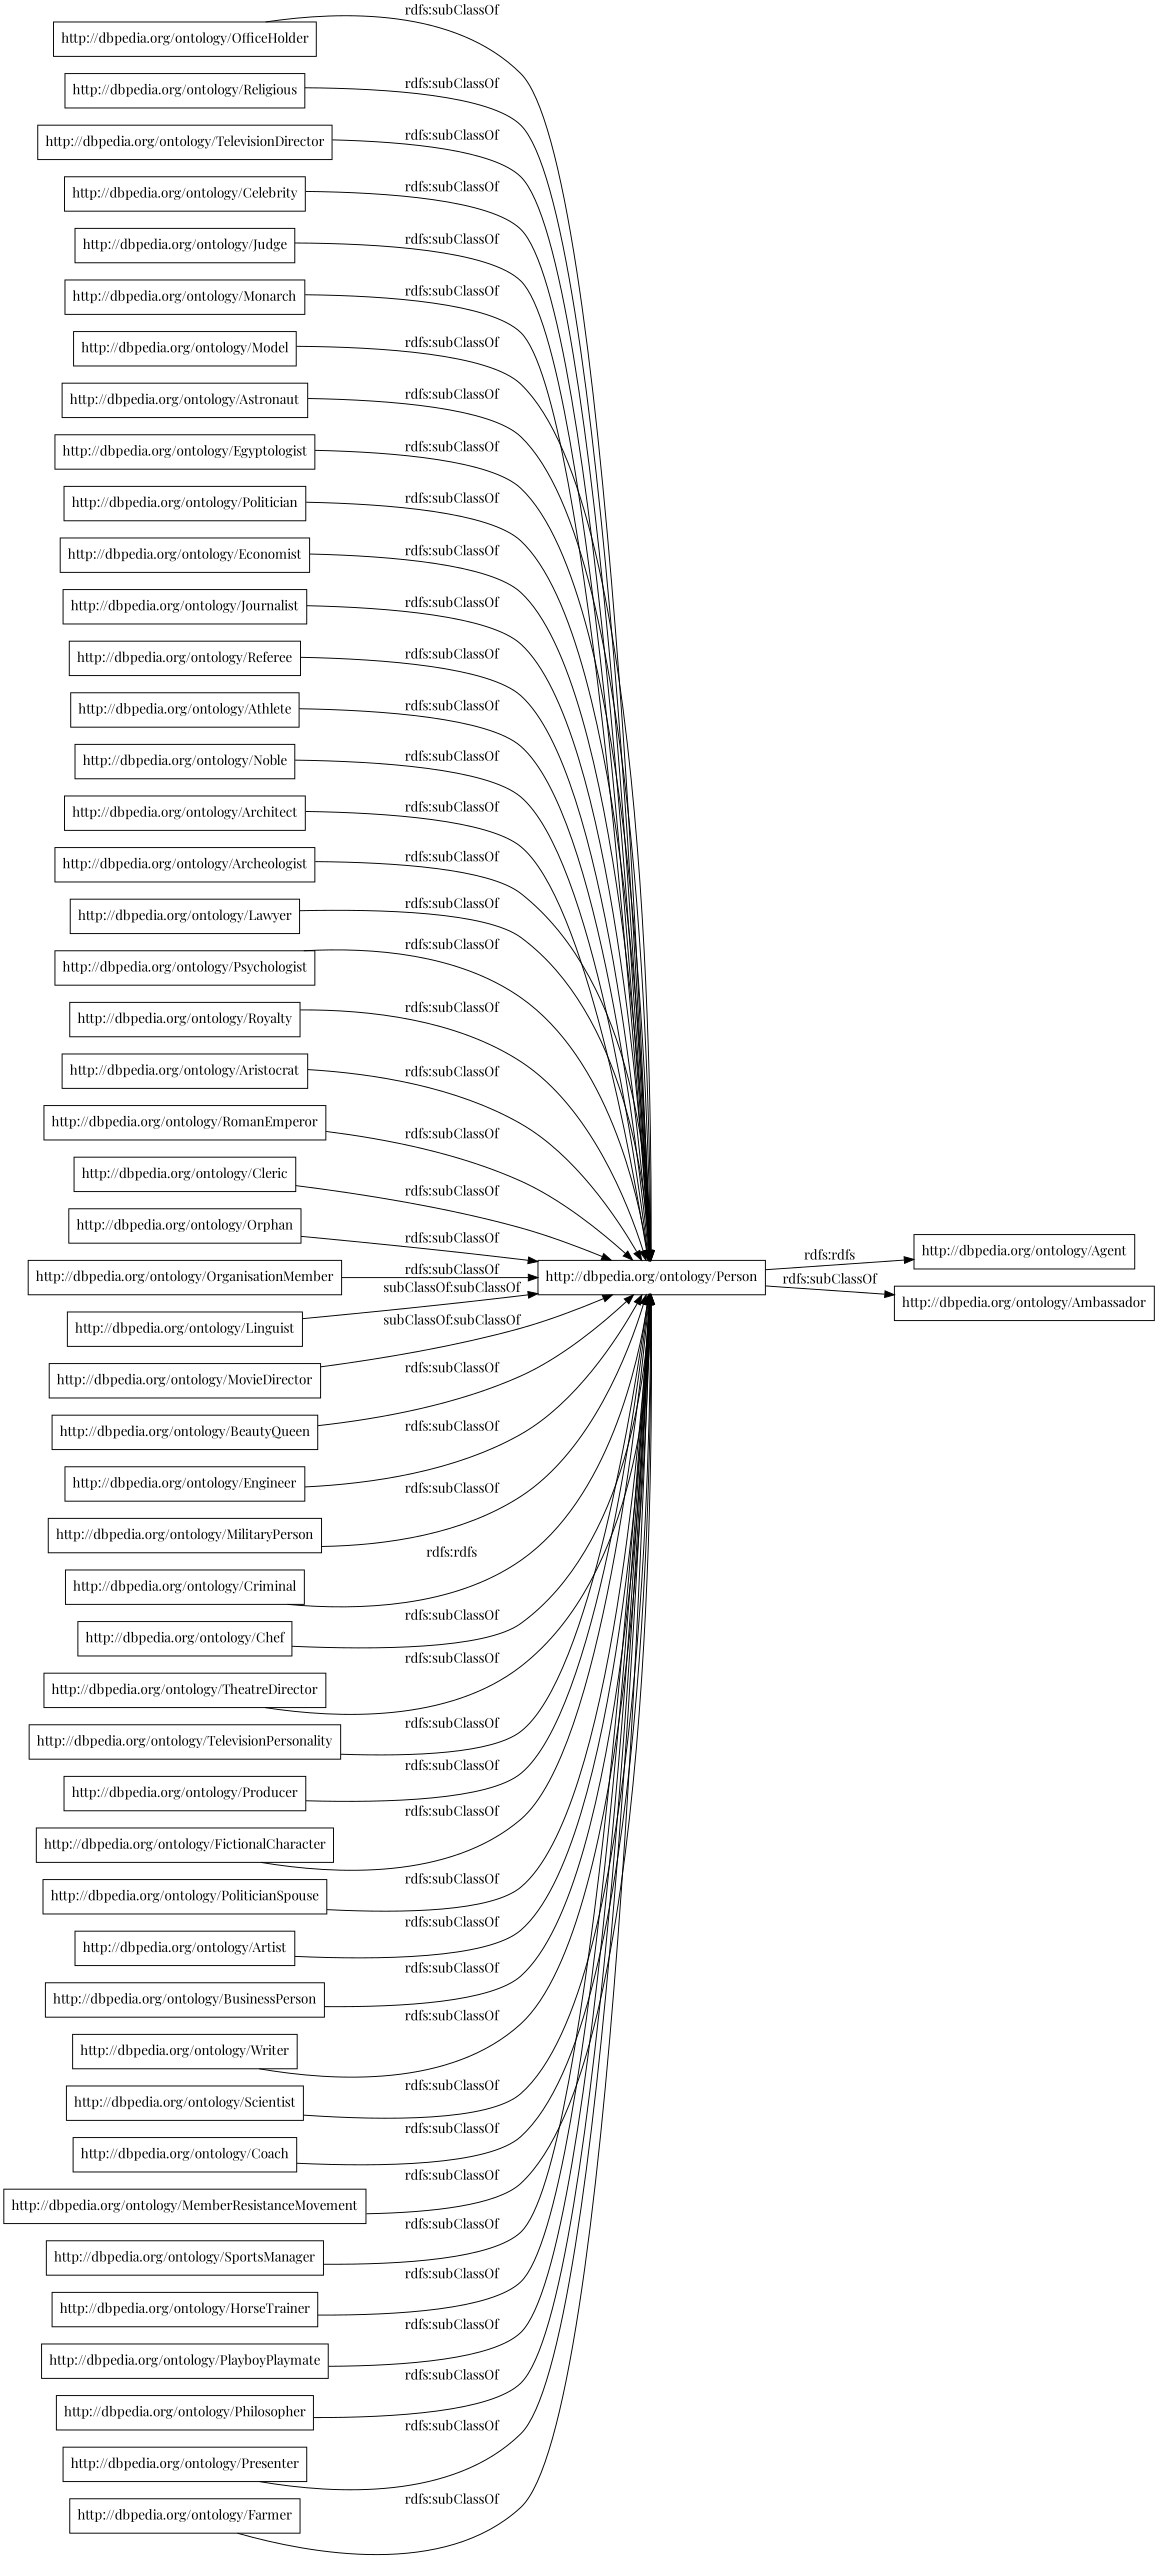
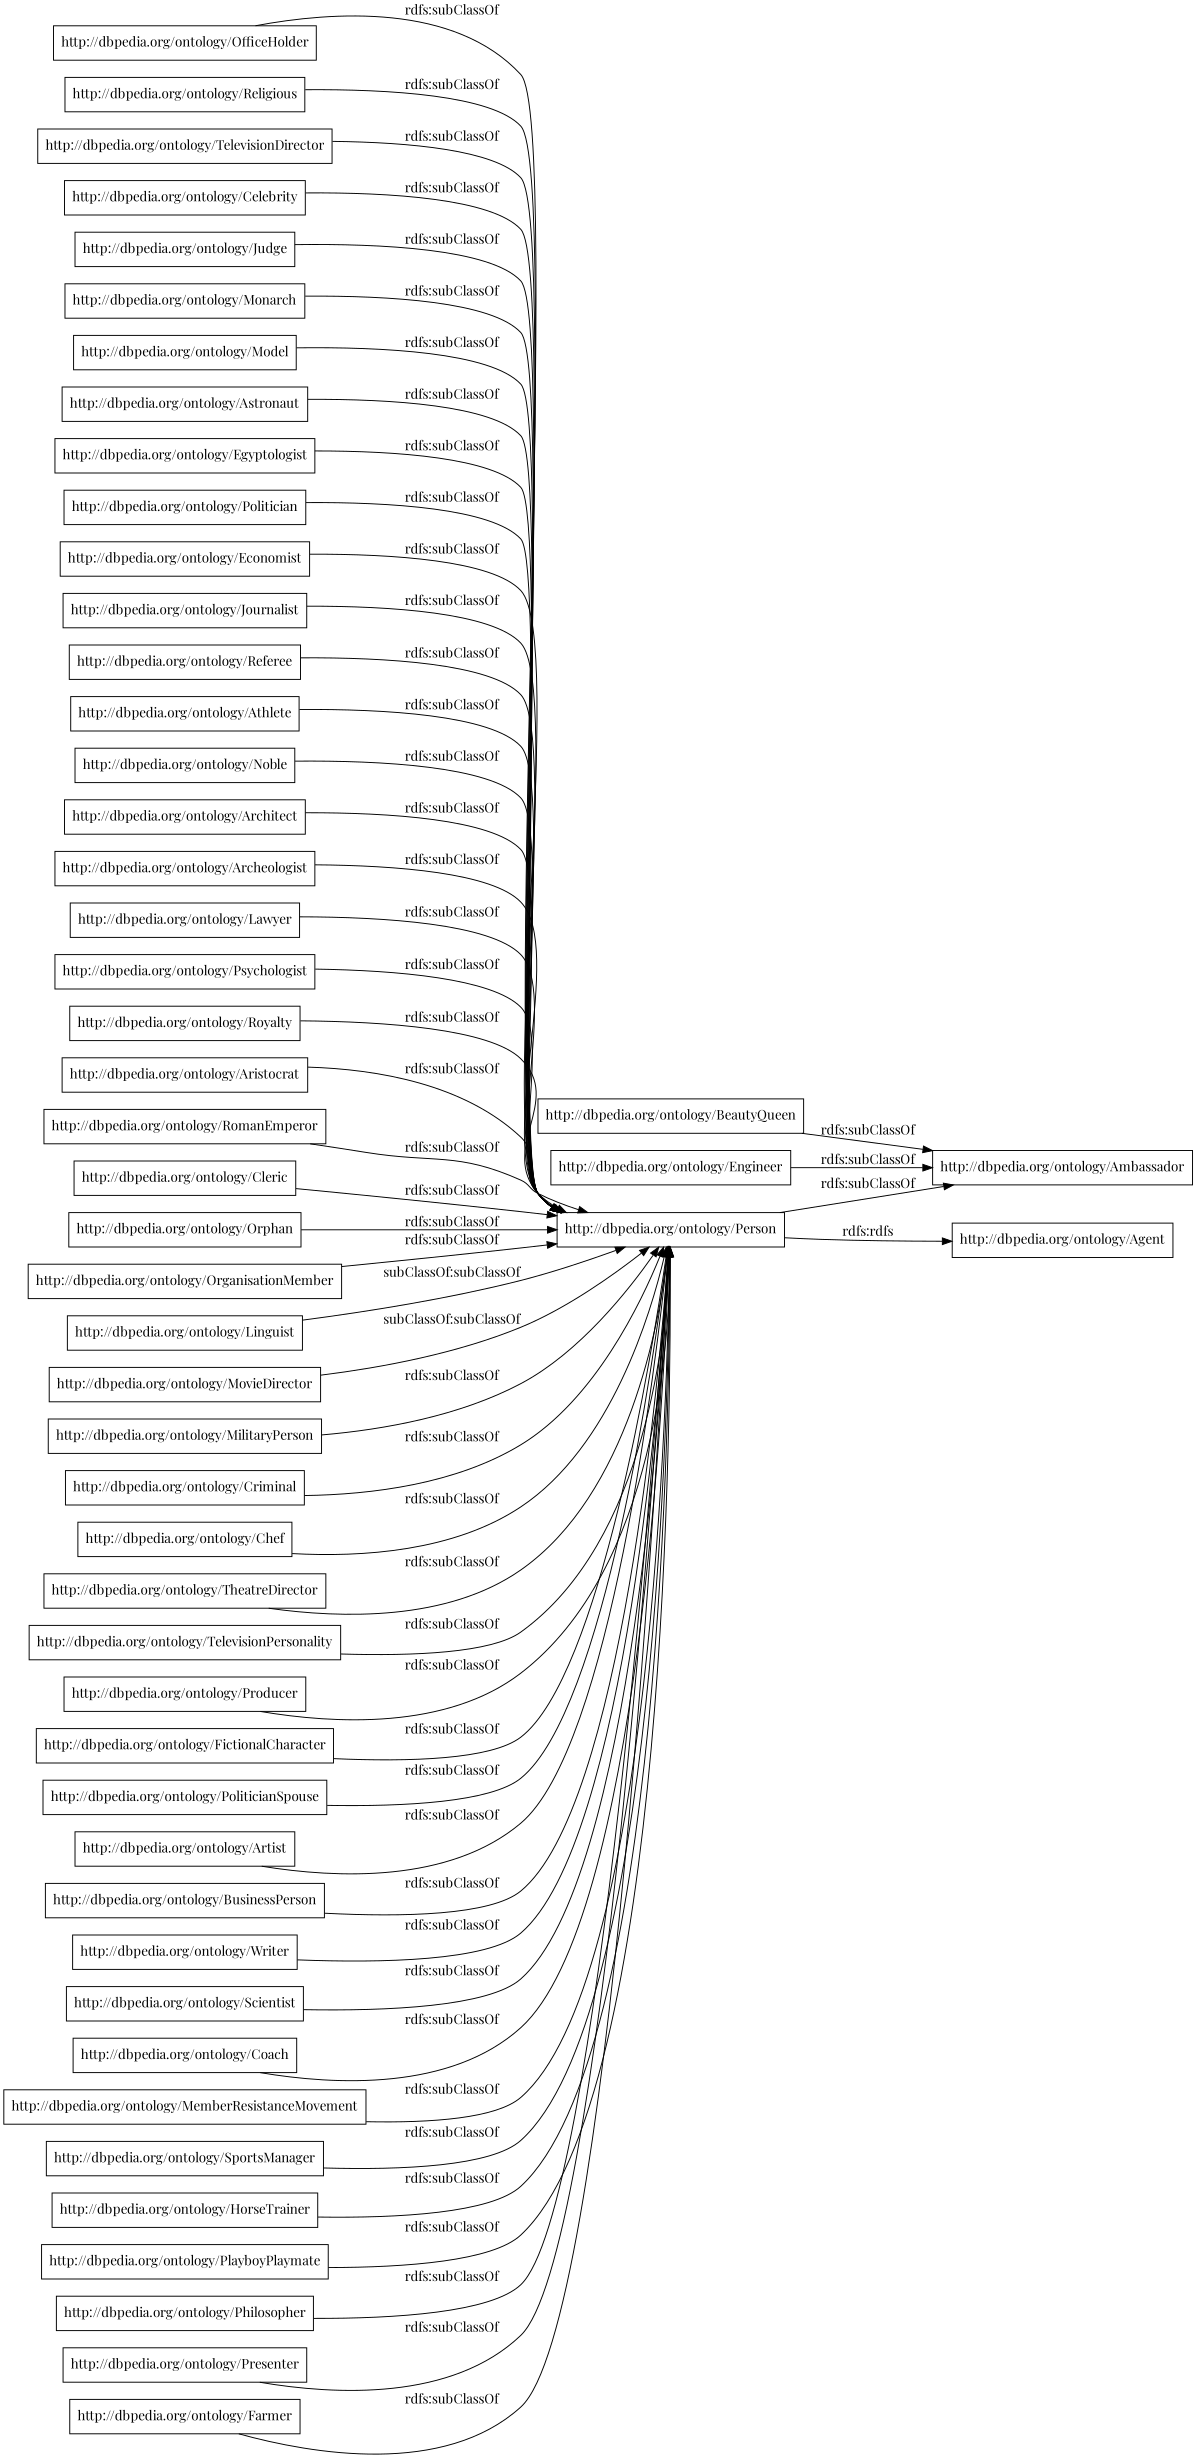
edge "http://dbpedia.org/ontology/BeautyQueen" -> "http://dbpedia.org/ontology/Person": now "http://dbpedia.org/ontology/BeautyQueen" -> "http://dbpedia.org/ontology/Ambassador"
edge "http://dbpedia.org/ontology/Engineer" -> "http://dbpedia.org/ontology/Person": now "http://dbpedia.org/ontology/Engineer" -> "http://dbpedia.org/ontology/Ambassador"
edge "http://dbpedia.org/ontology/Criminal" -> "http://dbpedia.org/ontology/Person": label "rdfs:rdfs" -> "rdfs:subClassOf"
